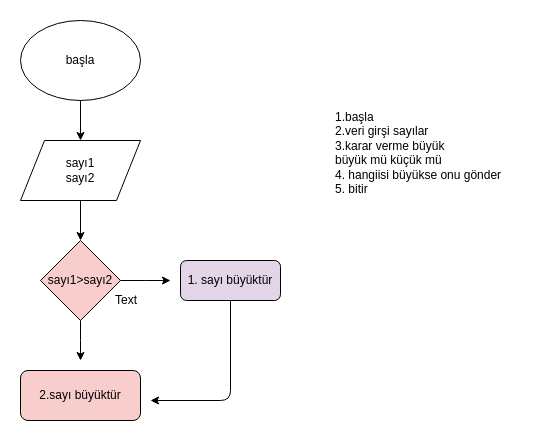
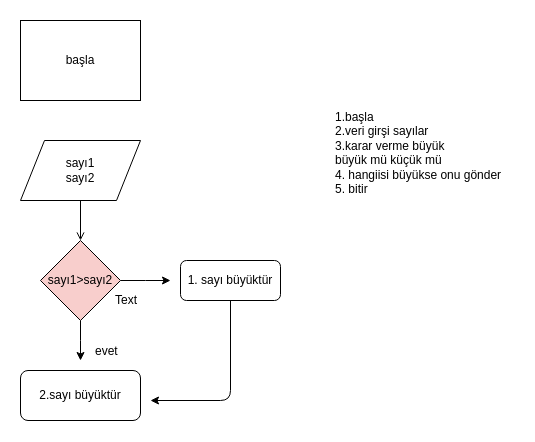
node "başla": shape ellipse -> rectangle
edge "başla" -> "sayı1 sayı2": removed
edge "sayı1 sayı2" -> "sayı1>sayı2": arrowhead classic -> open
node "1. sayı büyüktür": fillcolor #e1d5e7 -> #ffffff
node "evet": added
node "2.sayı büyüktür": fillcolor #f8cecc -> #ffffff
